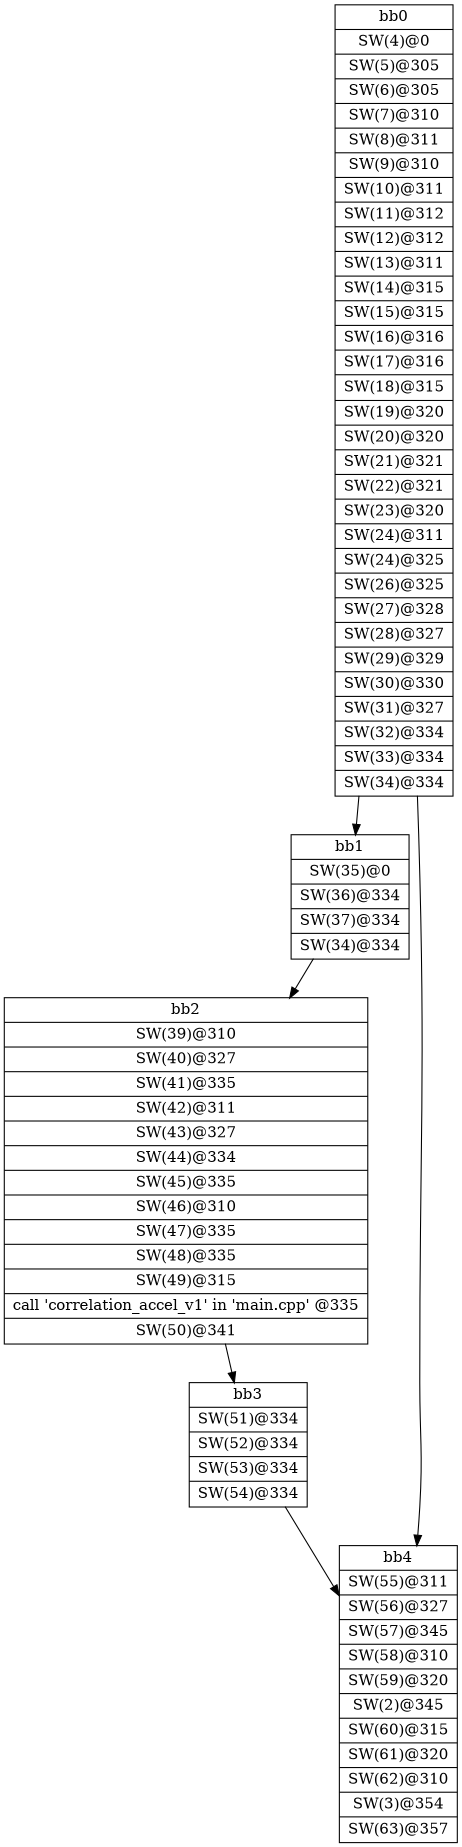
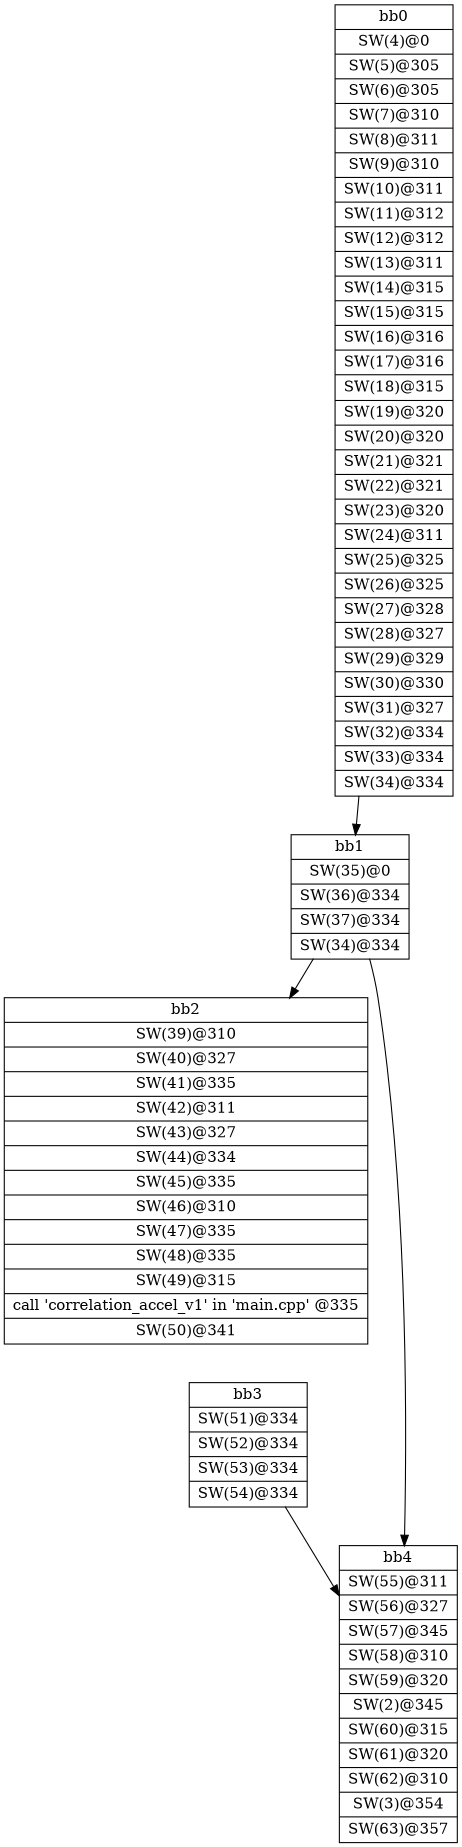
node "bb0": text "SW(24)@325" -> "SW(25)@325"
edge "bb0" -> "bb4": now "bb1" -> "bb4"
edge "bb2" -> "bb3": removed
